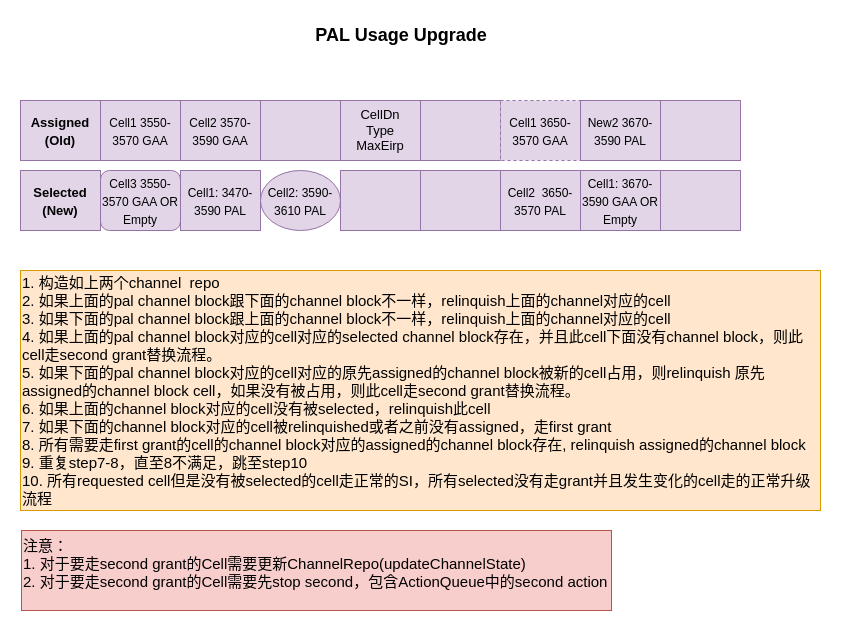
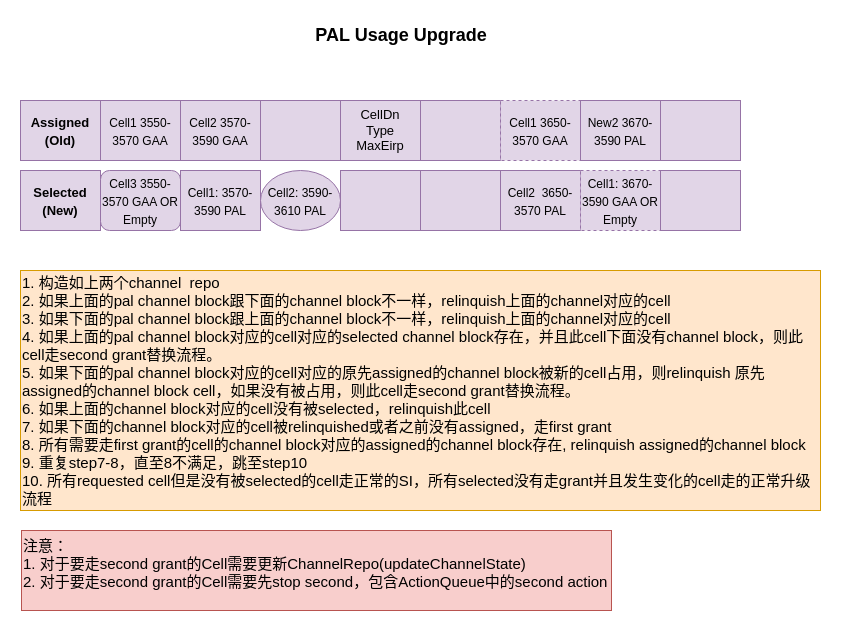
node "Cell1: 3470-3590 PAL": label "Cell1: 3470-3590 PAL" -> "Cell1: 3570-3590 PAL"
node "Cell1: 3670-3590 GAA OR Empty": style solid -> dashed
